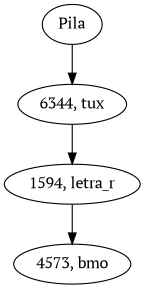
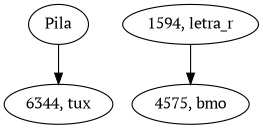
edge "6344, tux" -> "1594, letra_r": removed
node "4573, bmo": label "4573, bmo" -> "4575, bmo"
